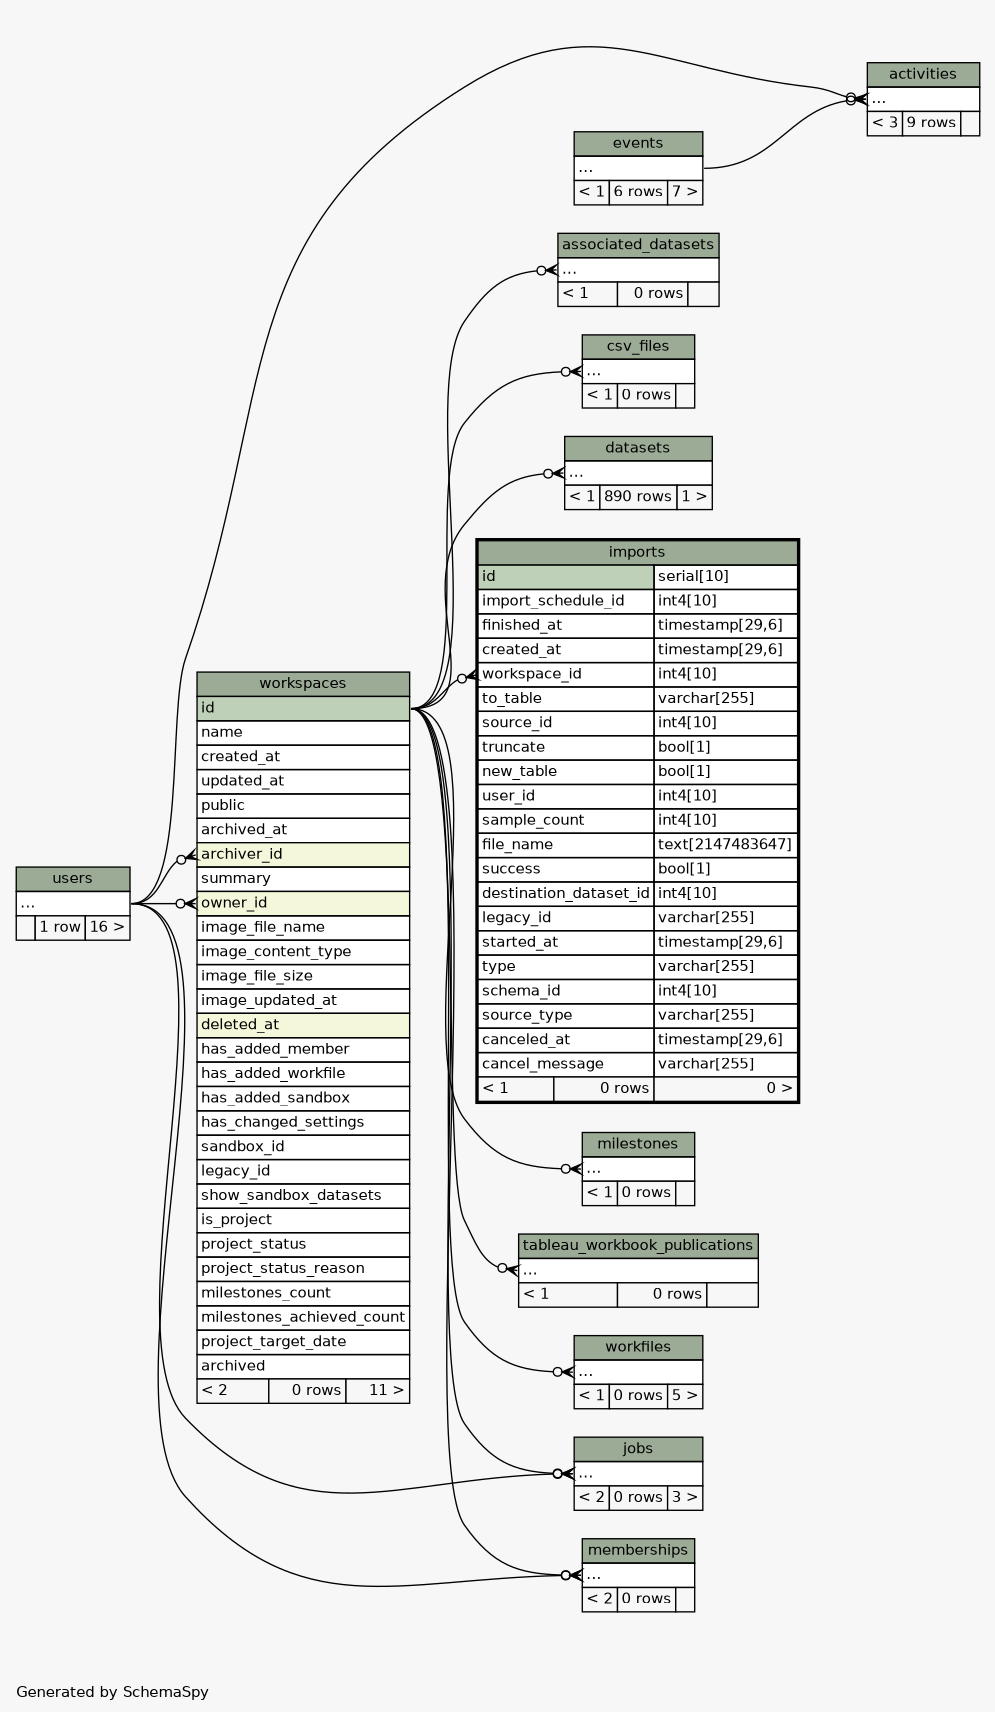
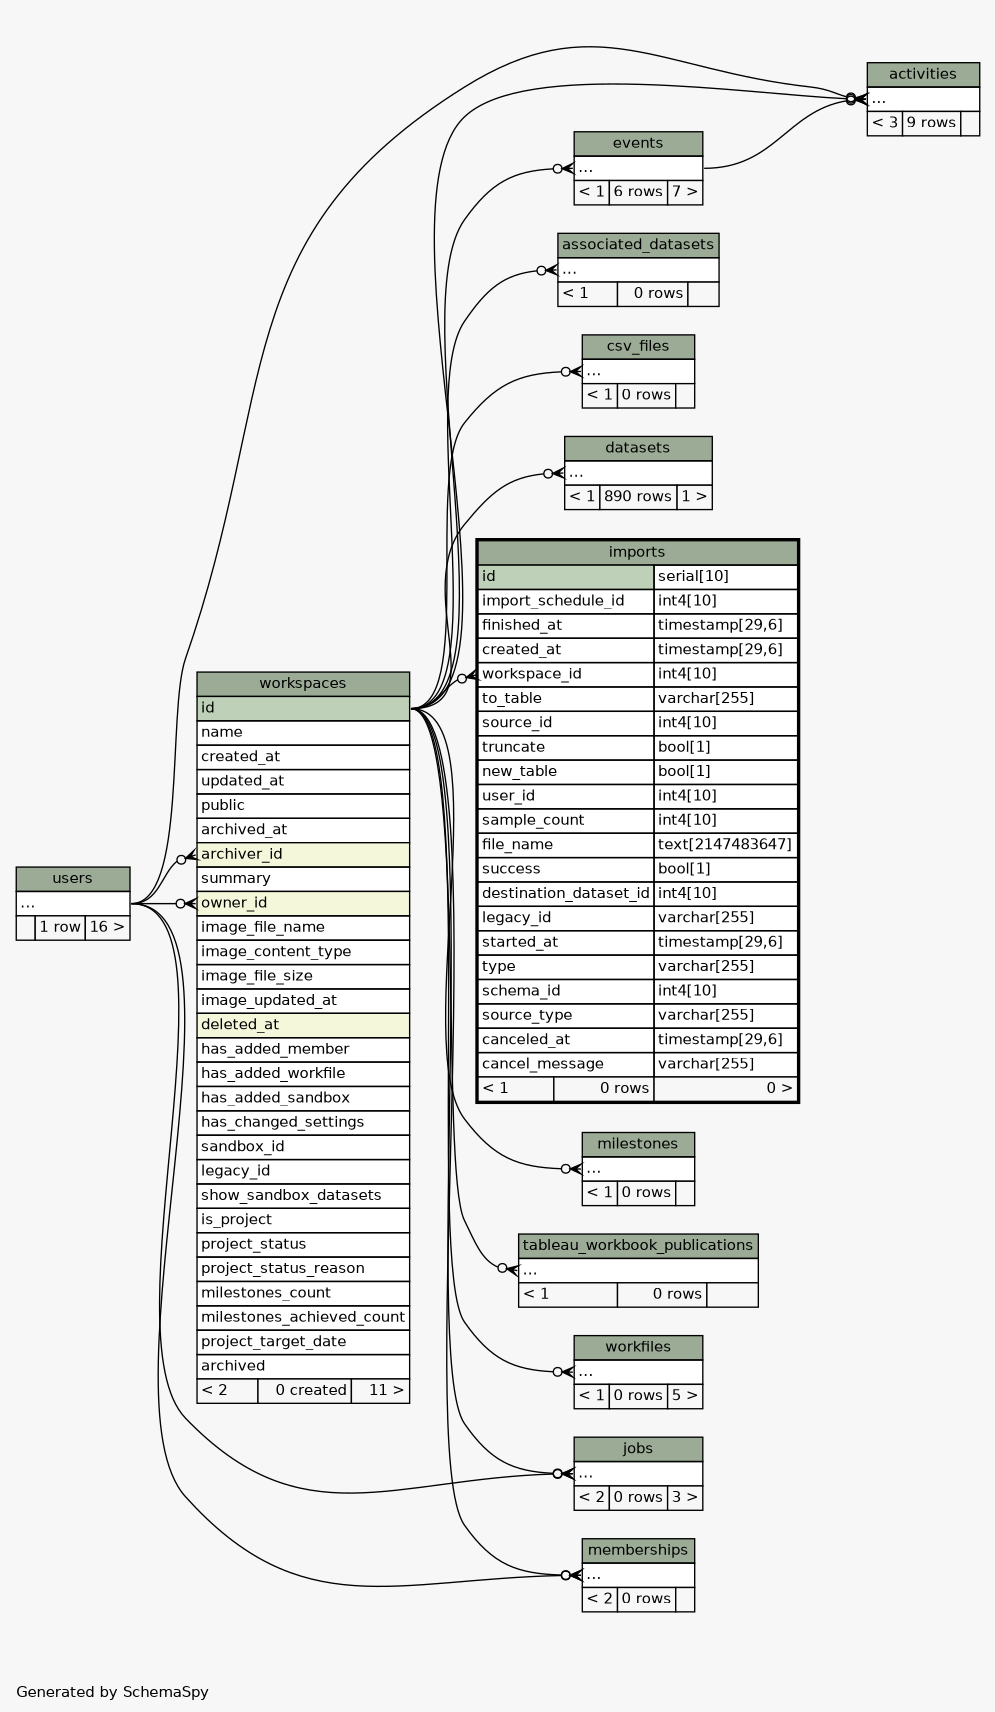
edge "workspaces" -> "activities": added
edge "workspaces" -> "events": added
node "workspaces": text "0 rows" -> "0 created"
